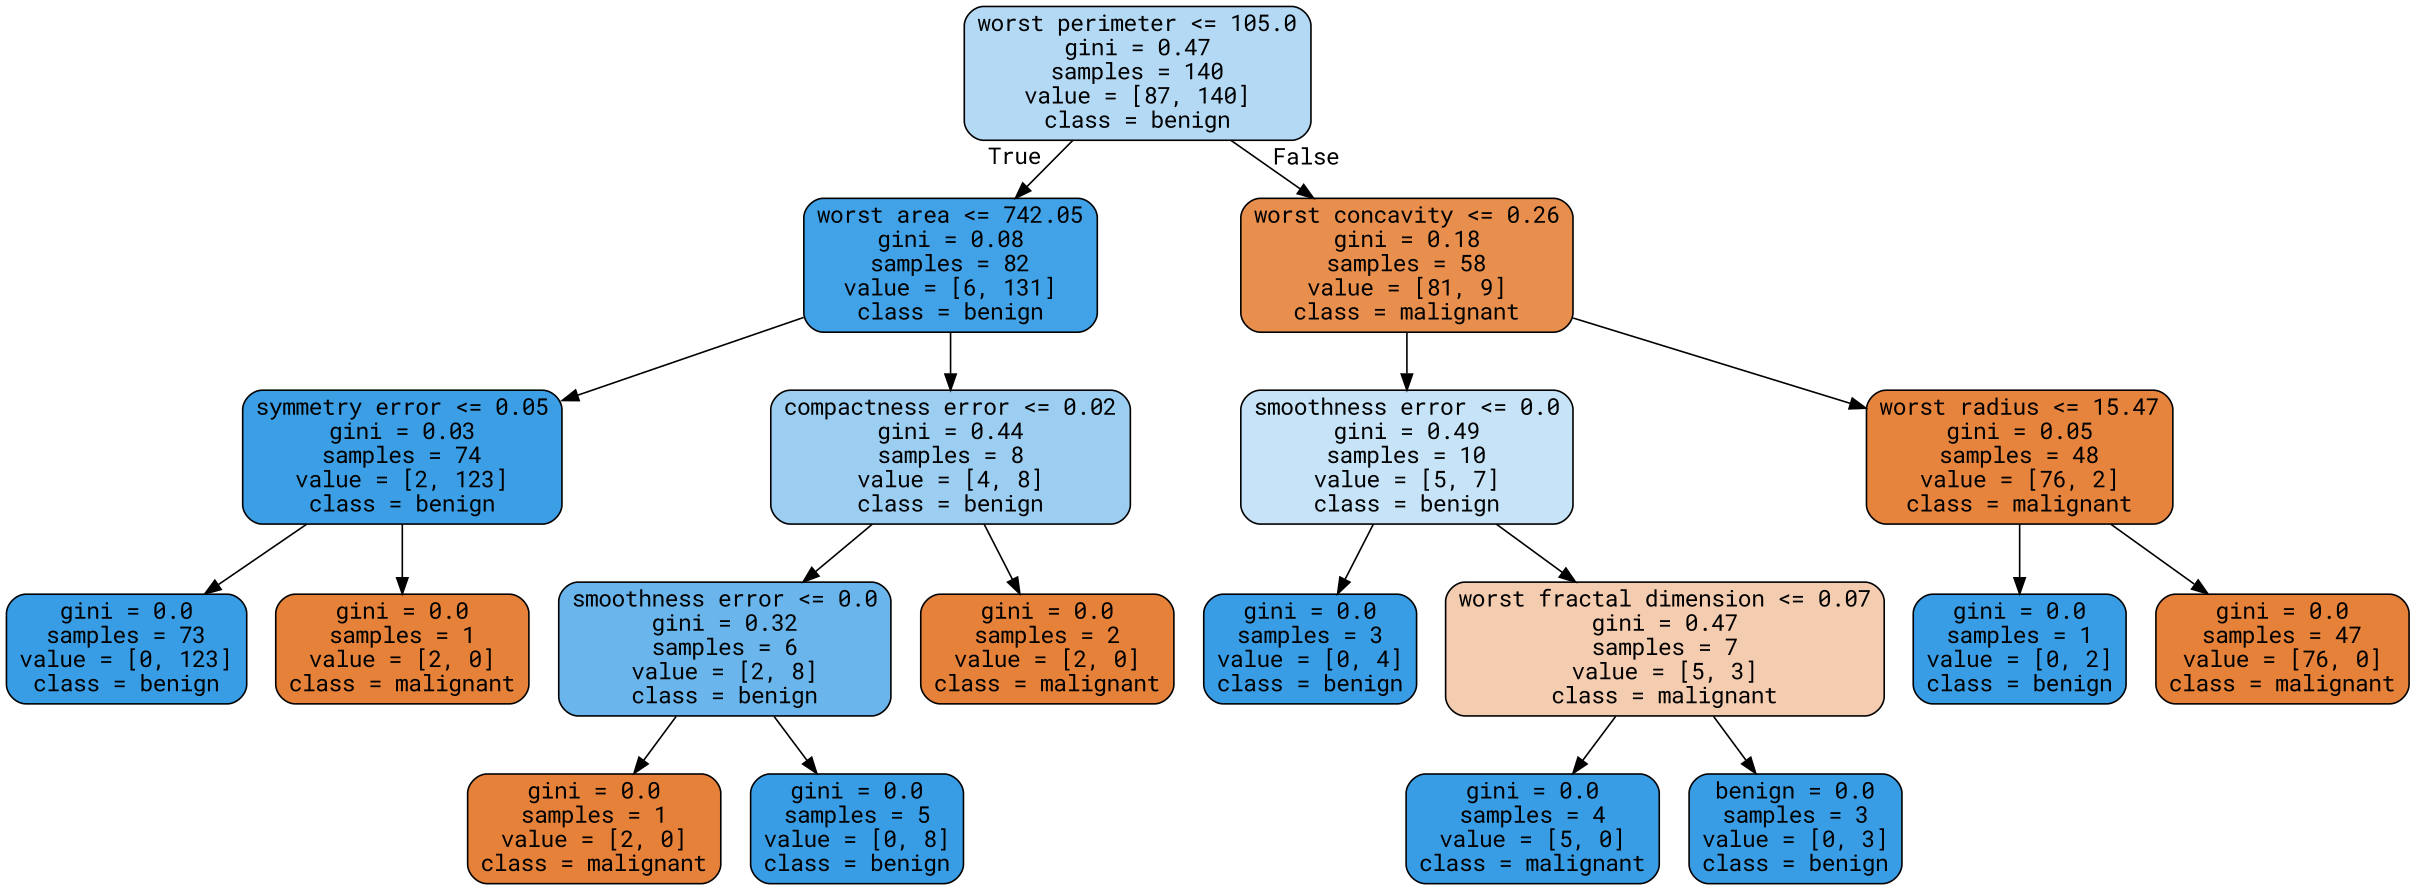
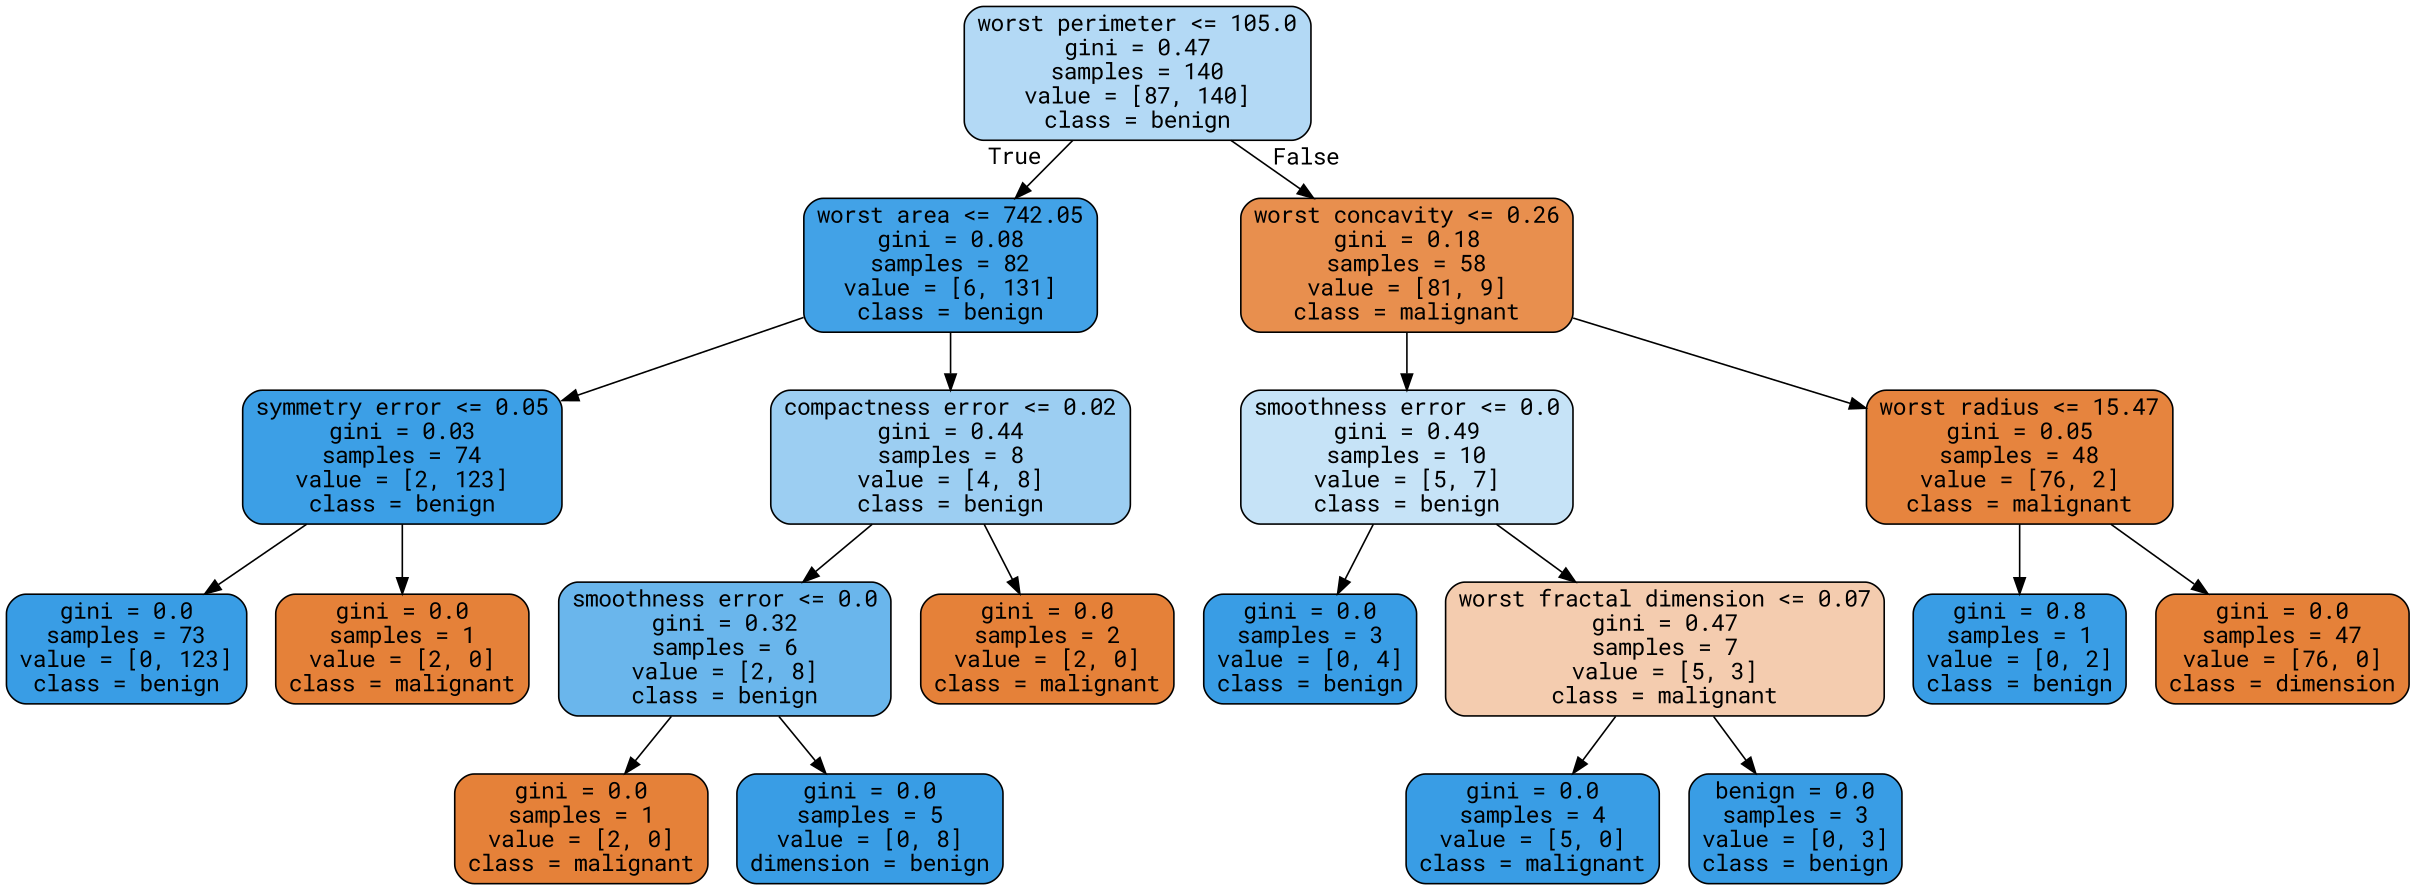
node "gini = 0.0 samples = 1 value = [0, 2] class = benign": label "gini = 0.0 samples = 1 value = [0, 2] class = benign" -> "gini = 0.8 samples = 1 value = [0, 2] class = benign"
node "gini = 0.0 samples = 47 value = [76, 0] class = malignant": label "gini = 0.0 samples = 47 value = [76, 0] class = malignant" -> "gini = 0.0 samples = 47 value = [76, 0] class = dimension"
node "gini = 0.0 samples = 5 value = [0, 8] class = benign": label "gini = 0.0 samples = 5 value = [0, 8] class = benign" -> "gini = 0.0 samples = 5 value = [0, 8] dimension = benign"
